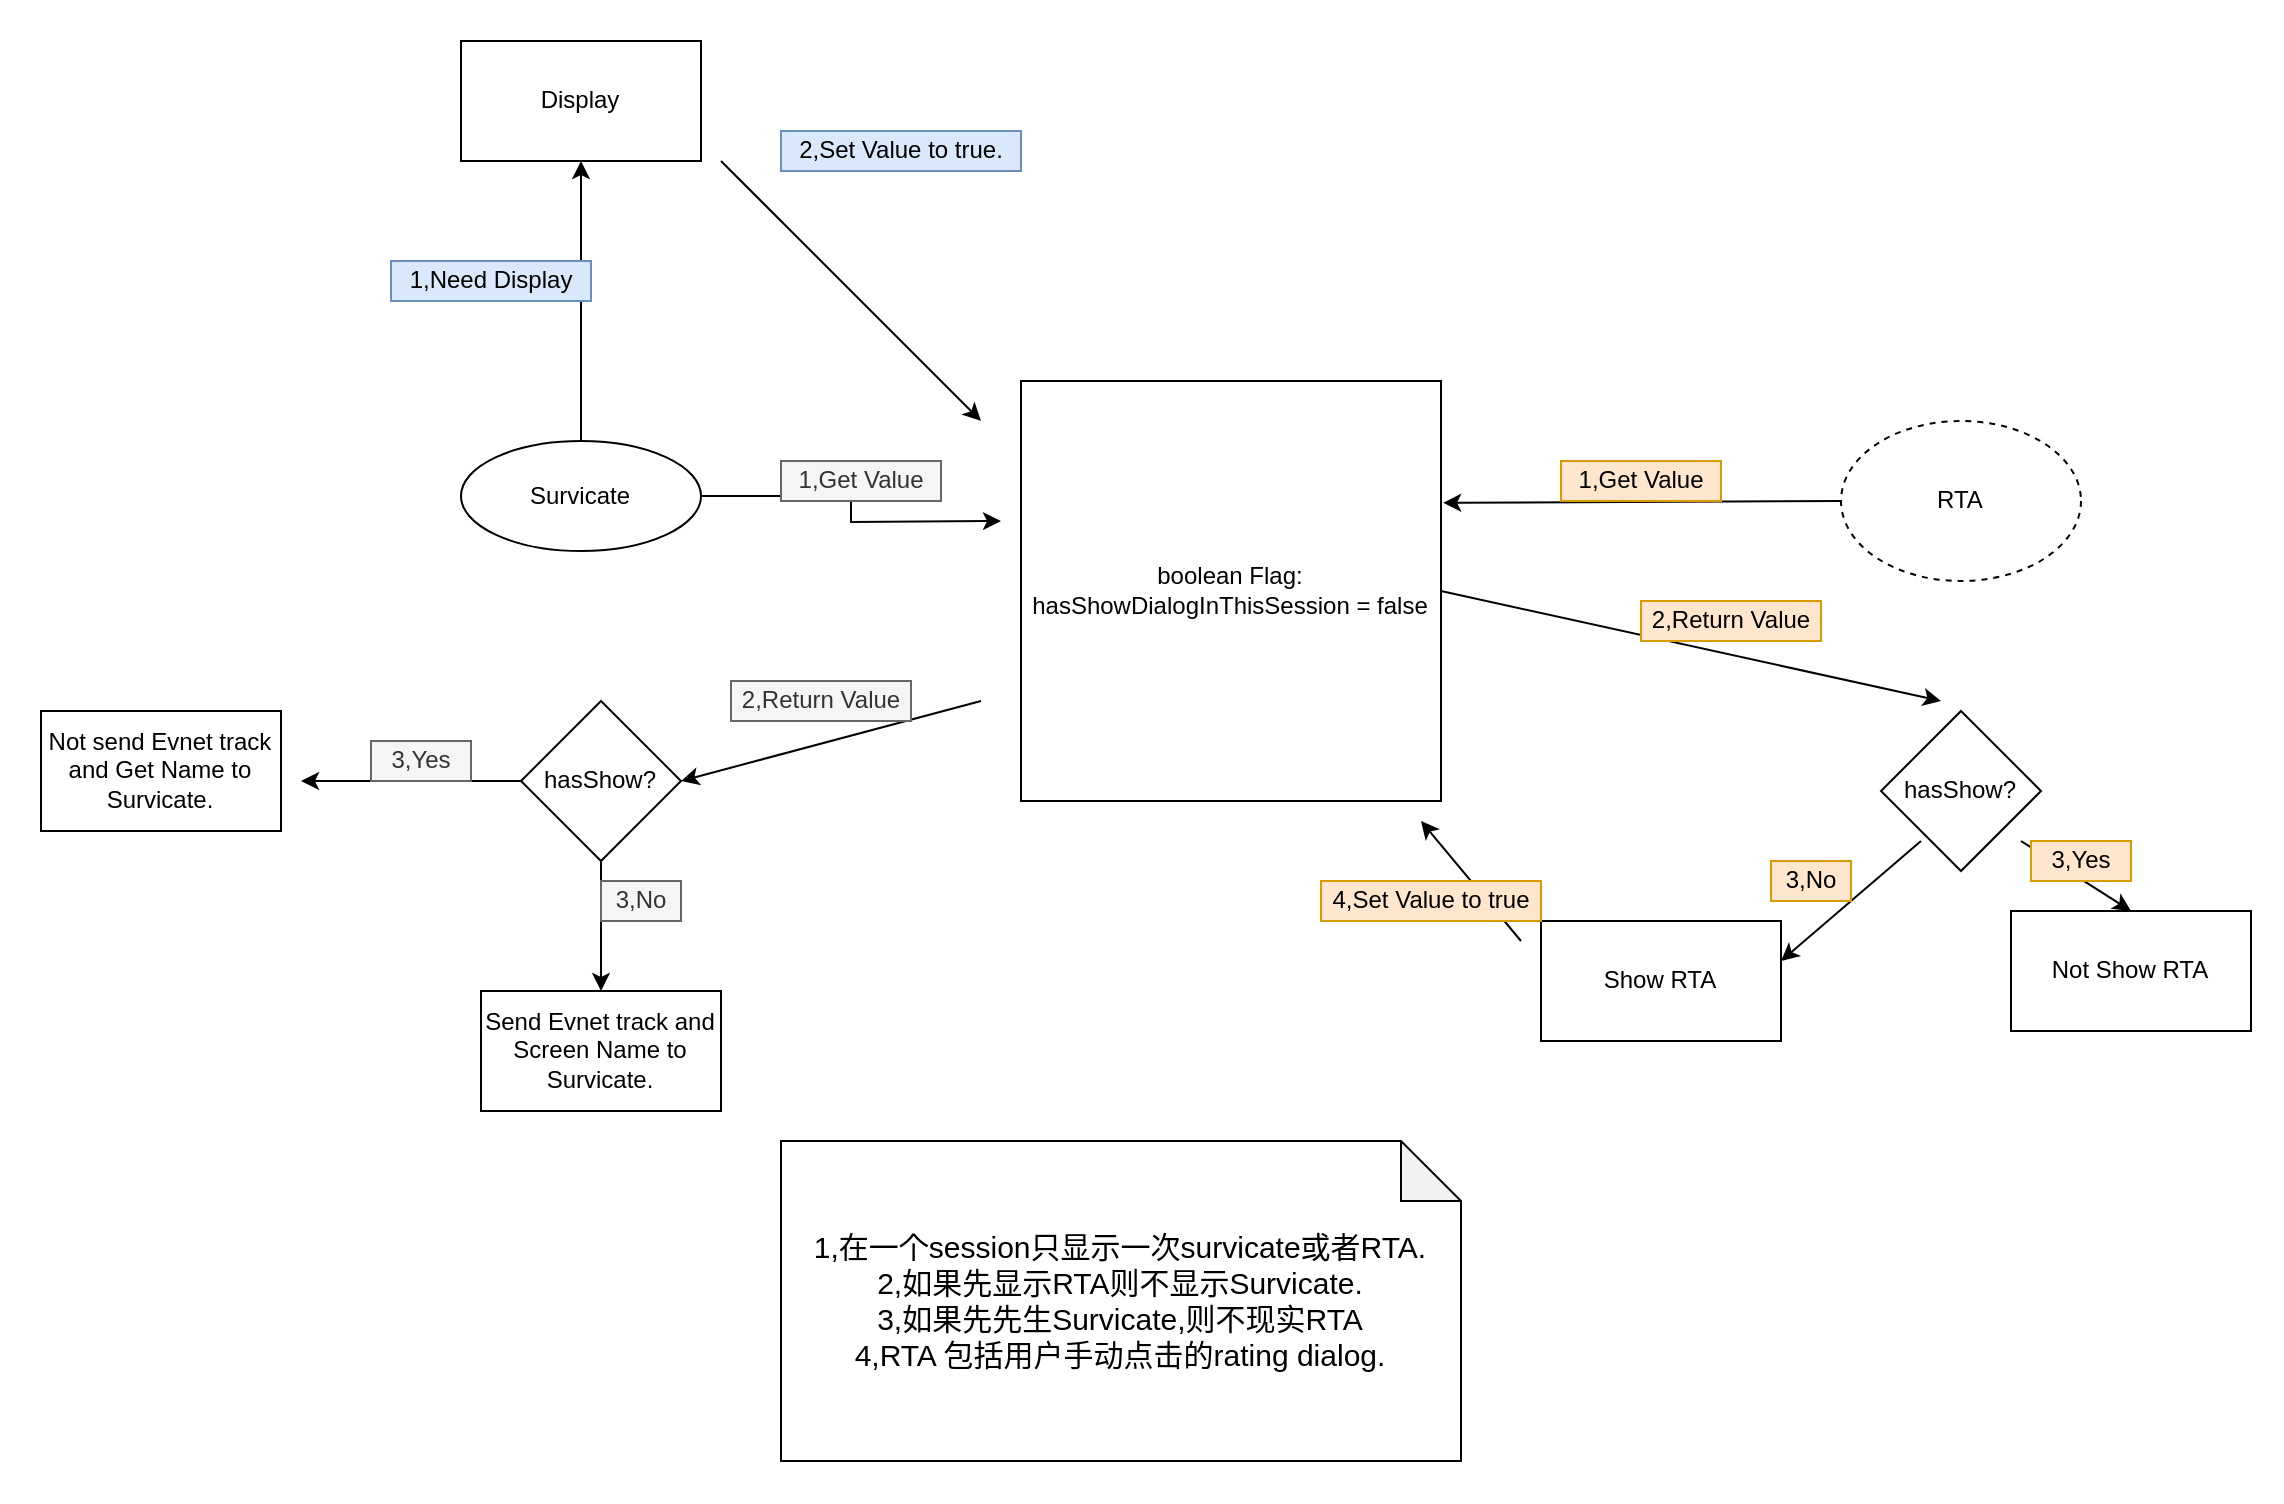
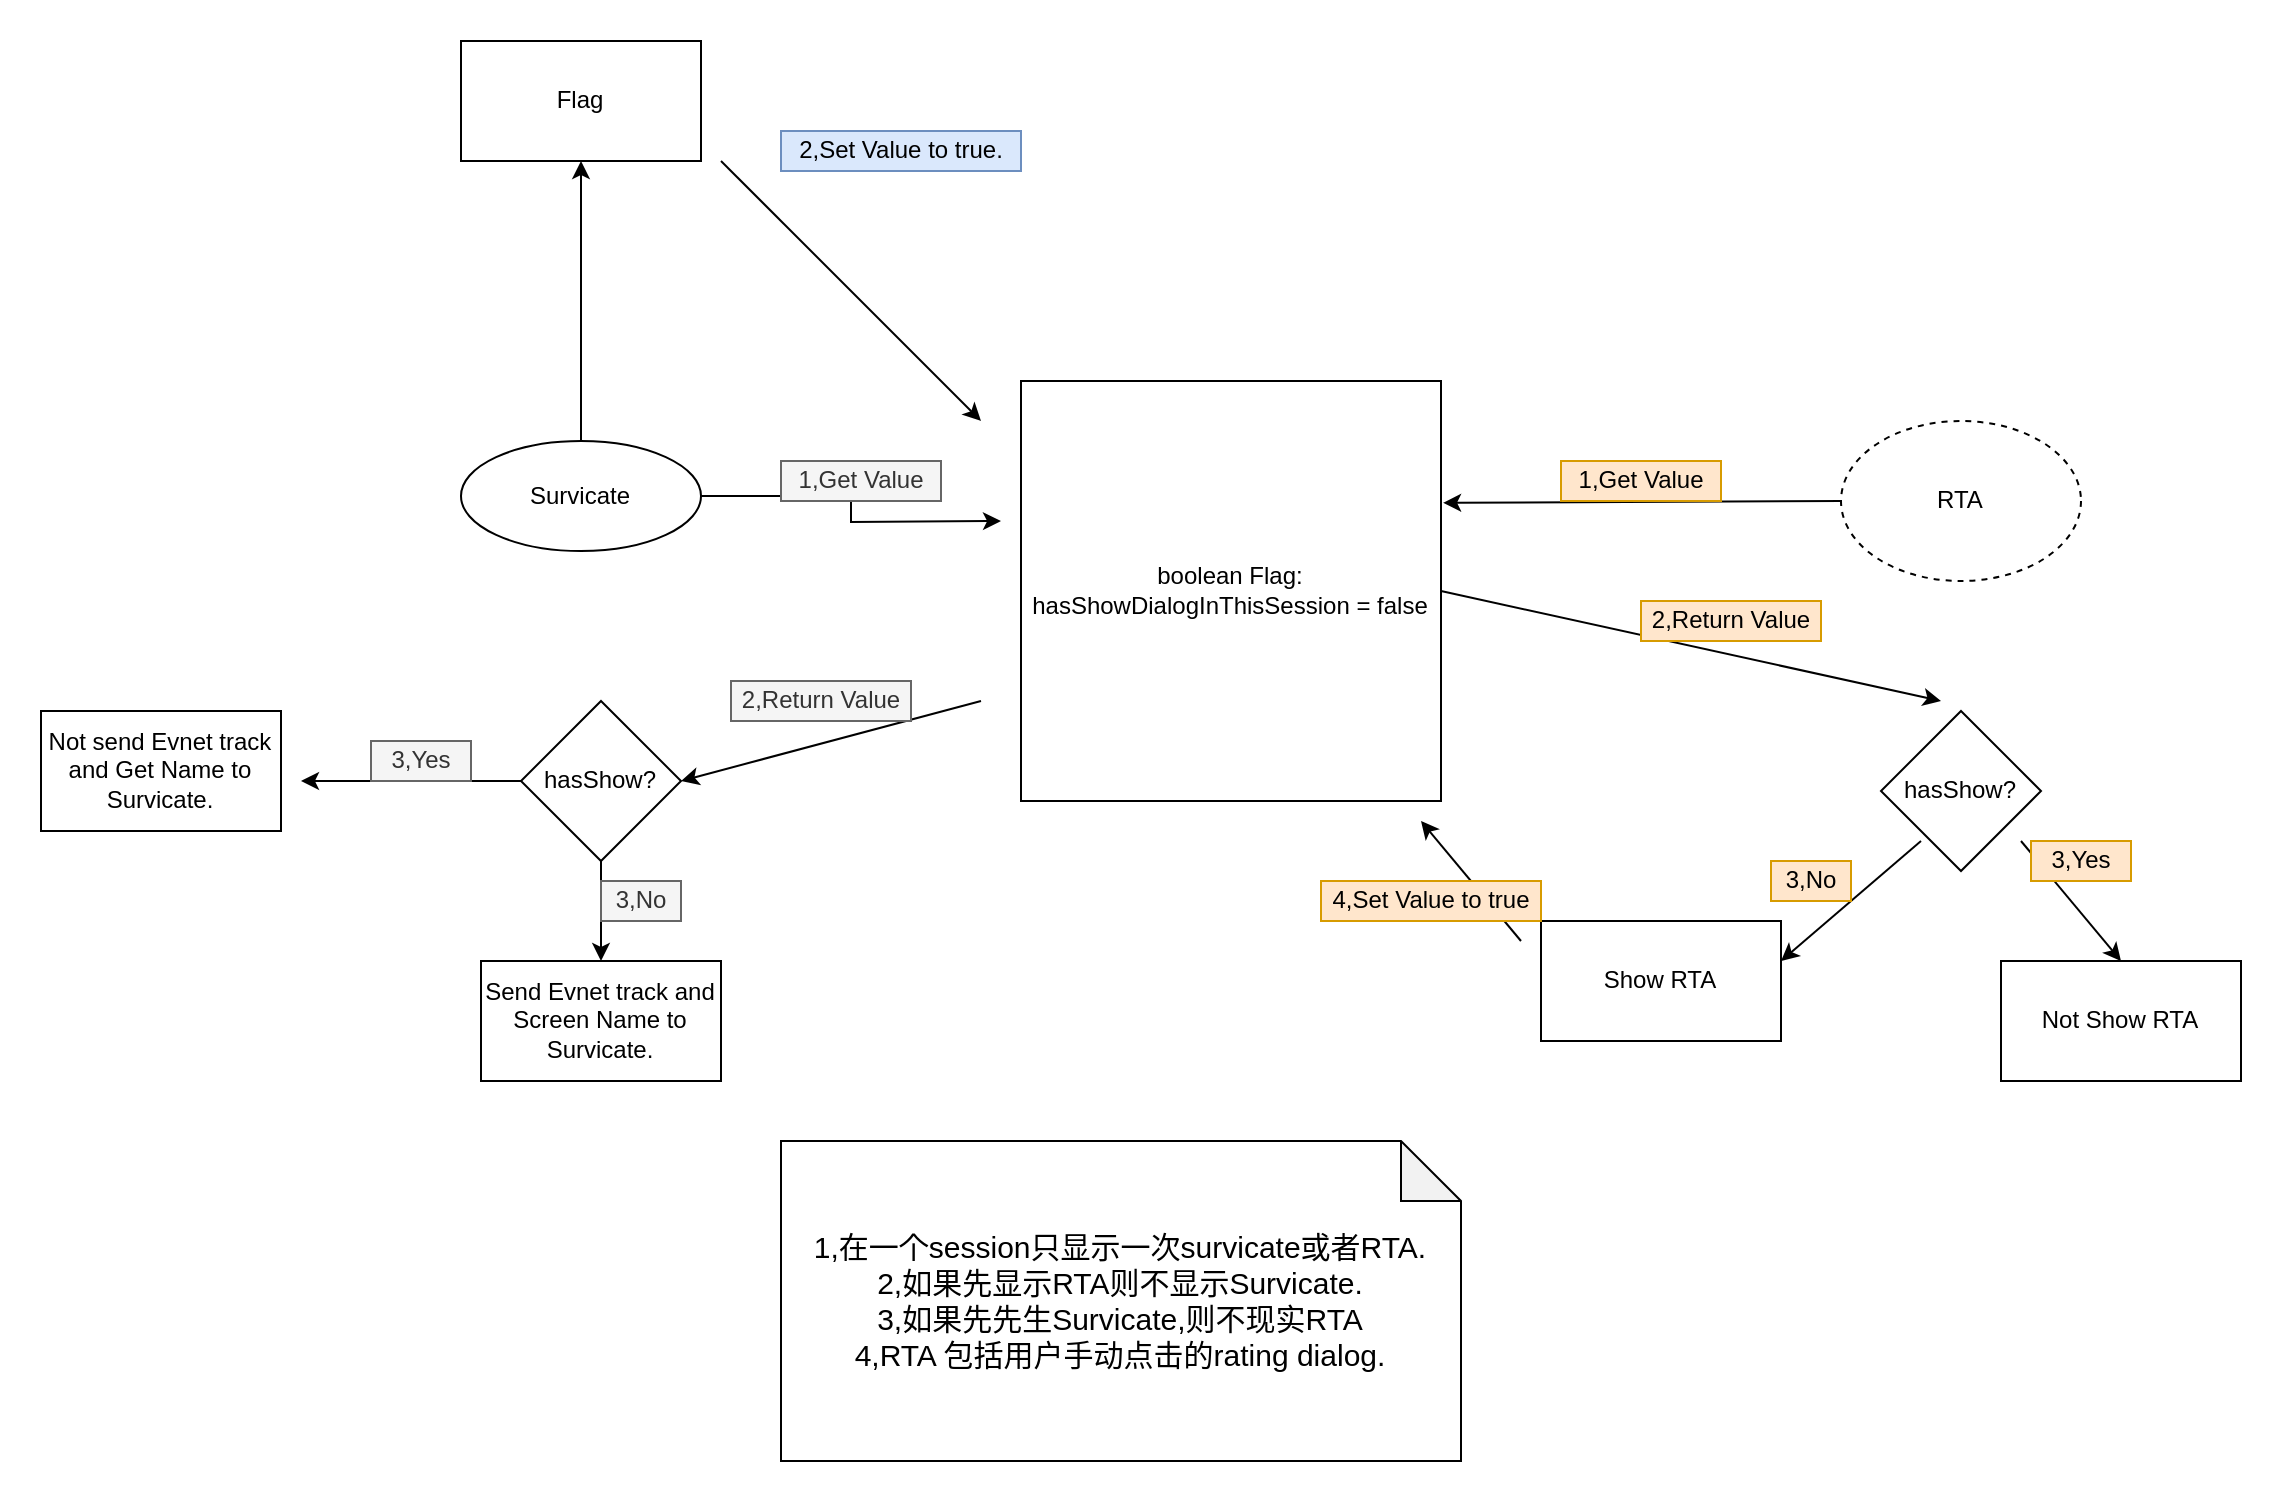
node "Display": label "Display" -> "Flag"
node "1,Need Display": removed
node "Not Show RTA": moved (2131, 971) -> (2121, 1021)
node "Send Evnet track and Screen Name to Survicate.": moved (601, 1051) -> (601, 1021)
